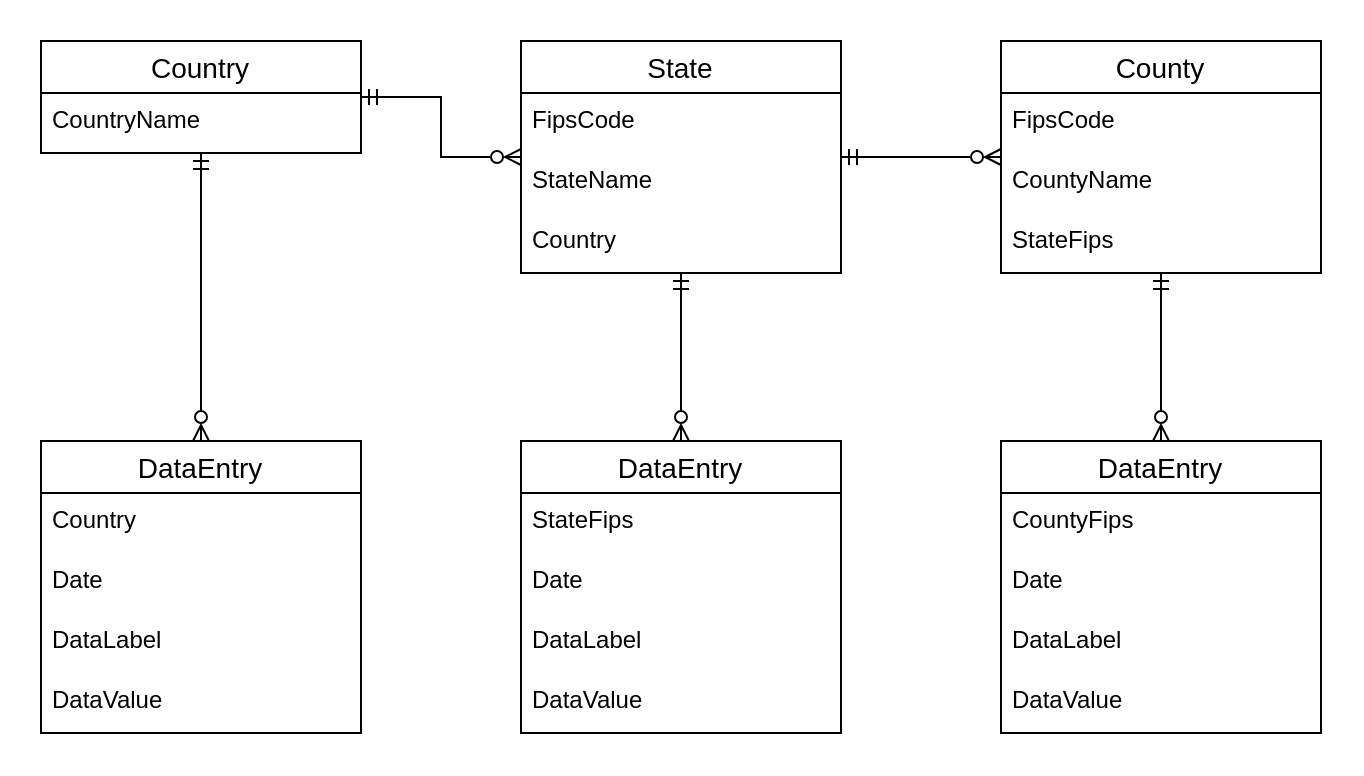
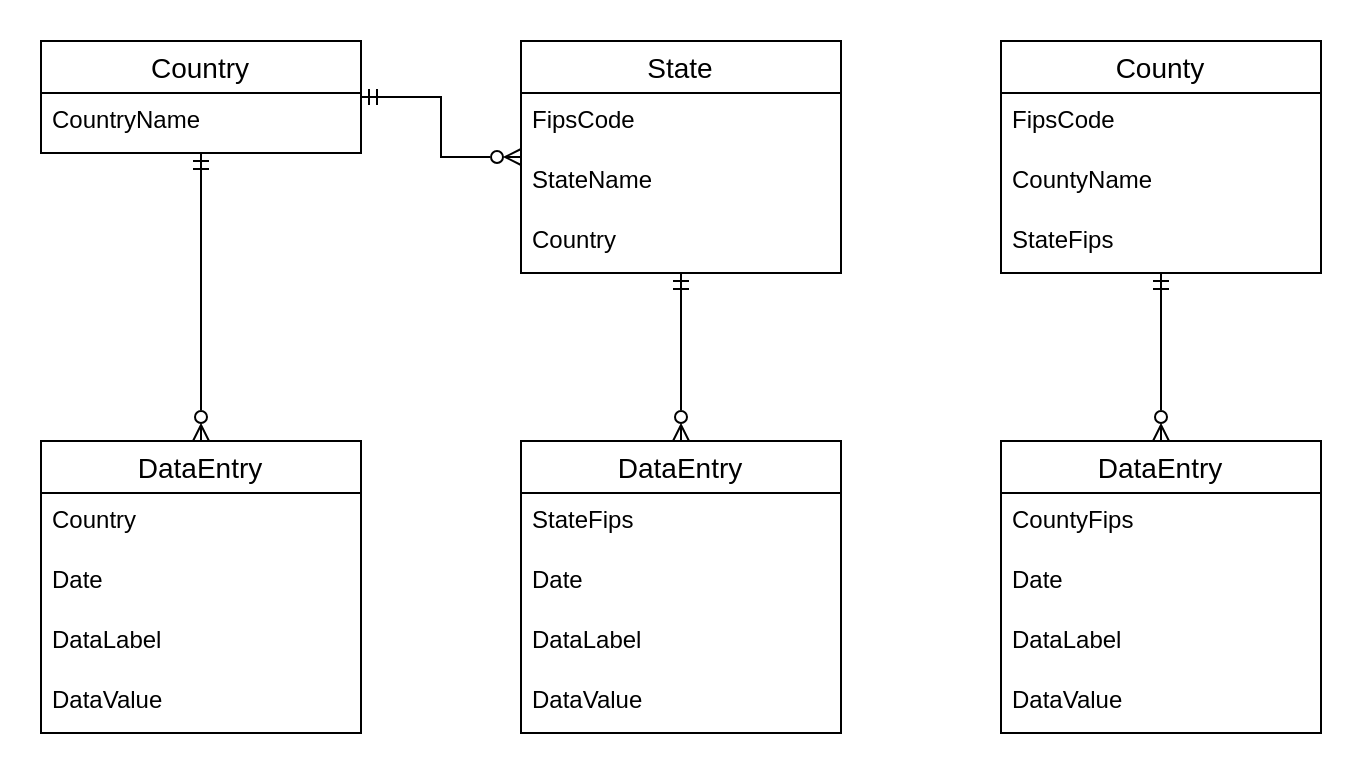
edge "State" -- "County": removed
